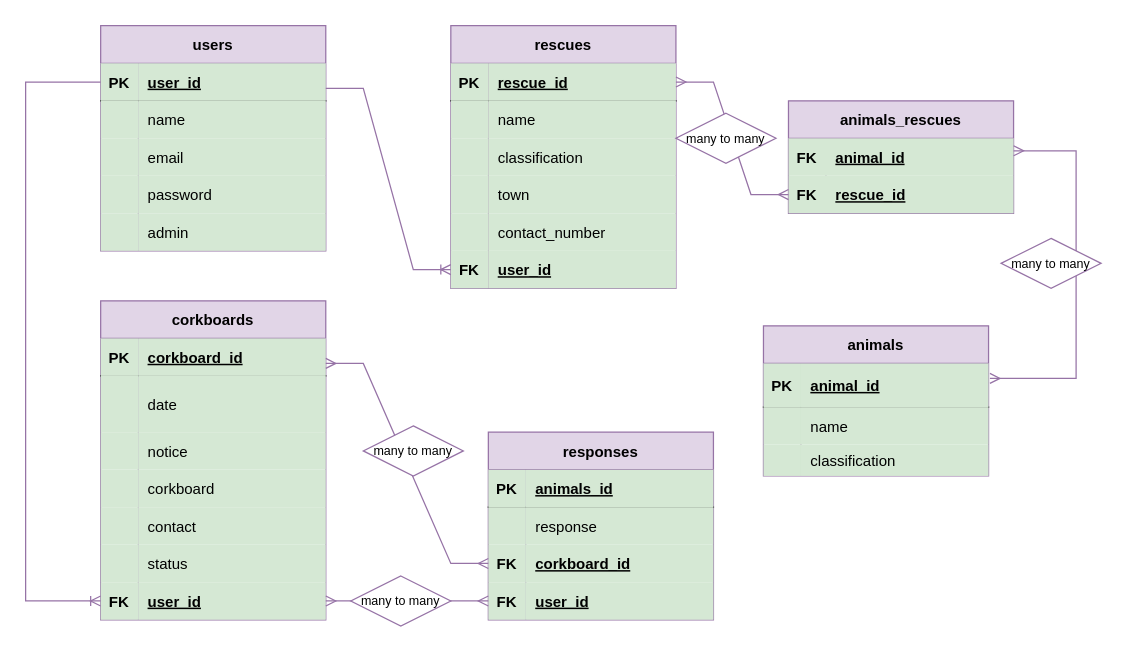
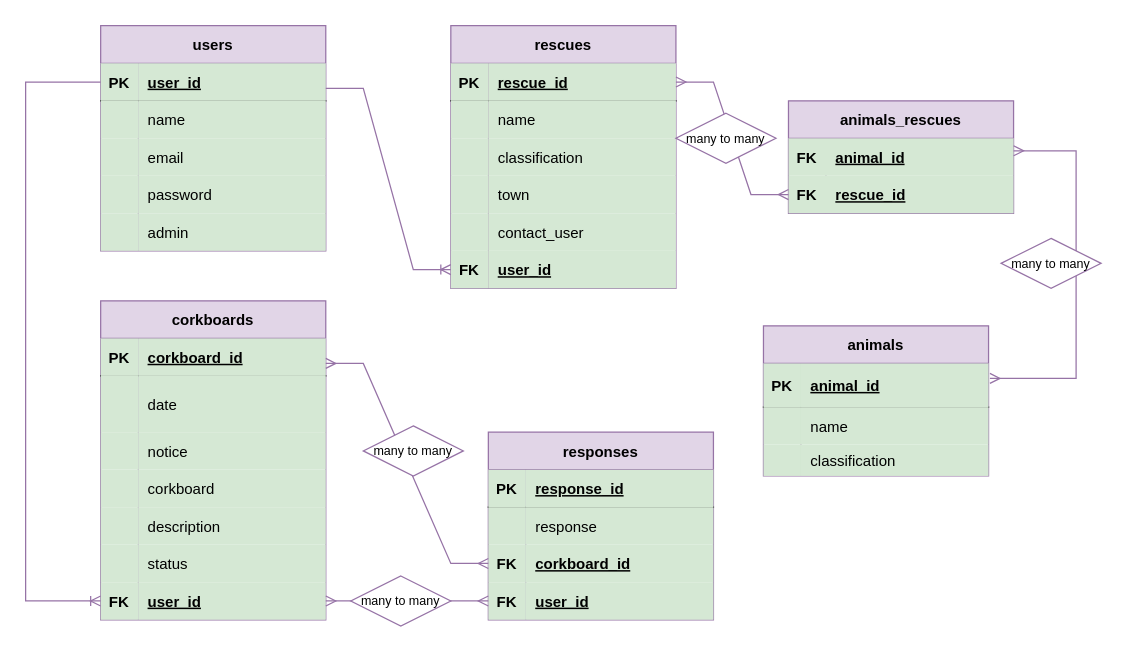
node "contact_number": label "contact_number" -> "contact_user"
node "animals_id": label "animals_id" -> "response_id"
node "contact": label "contact" -> "description"
